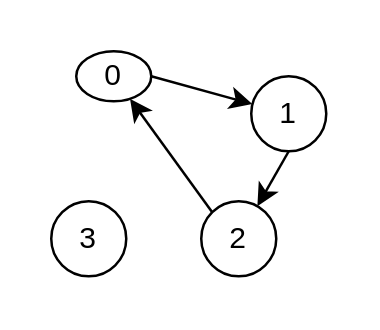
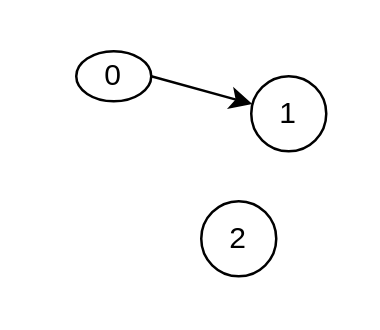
edge "2" -> "0": removed
edge "1" -> "2": removed
node "3": removed
